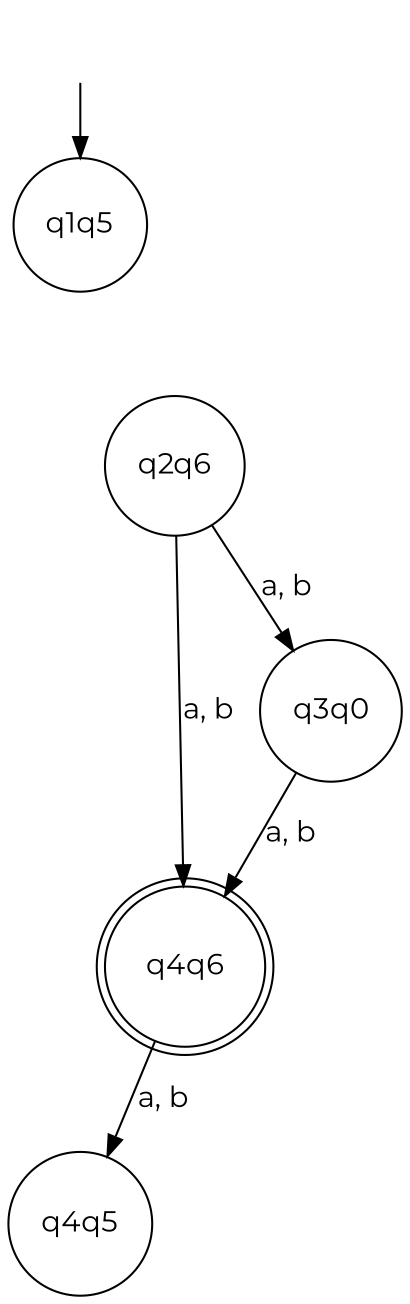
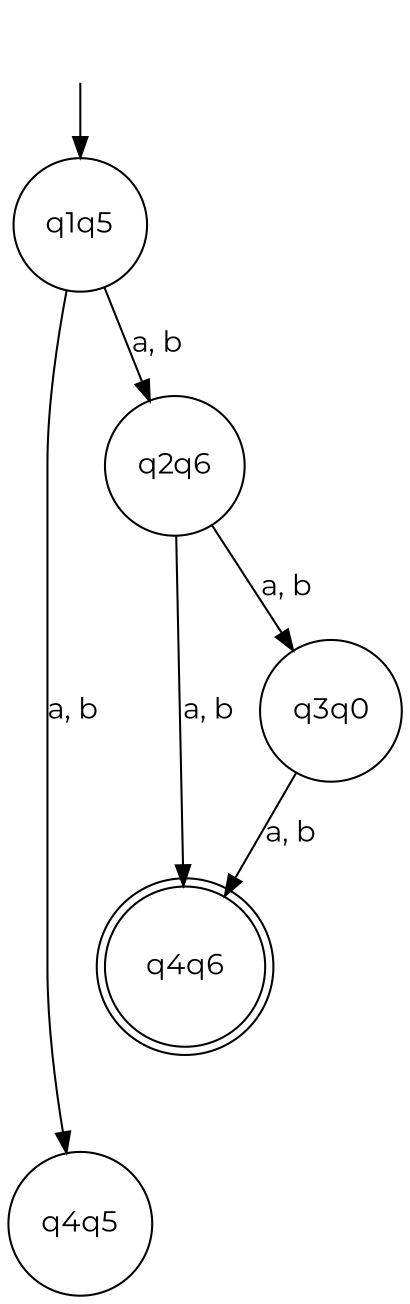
edge "q1q5" -> "q2q6": added, label "a, b"
edge "q4q6" -> "q4q5": now "q1q5" -> "q4q5"
